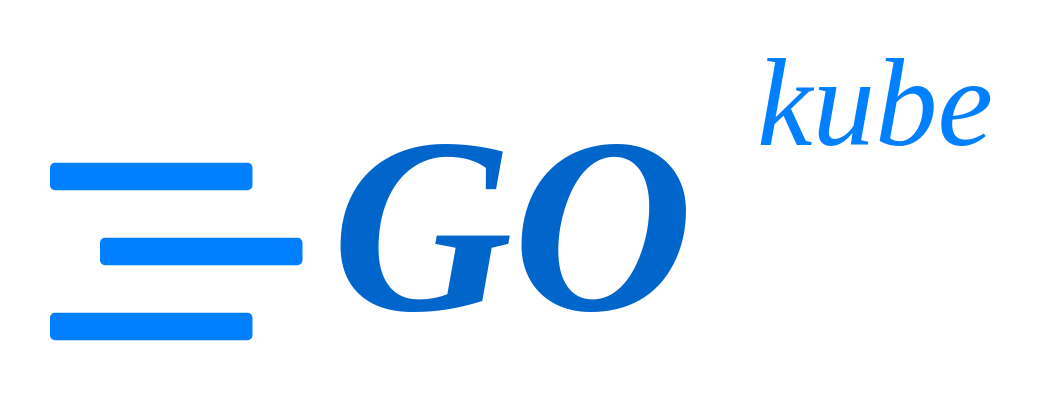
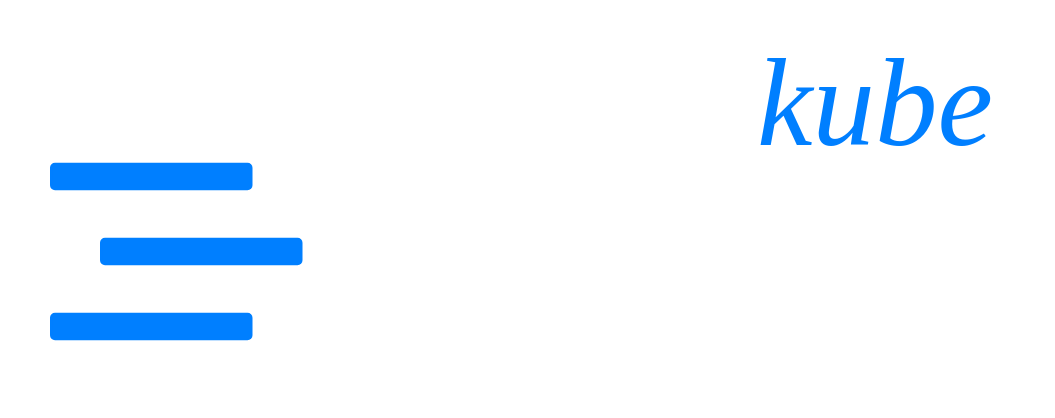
node "GO": removed
